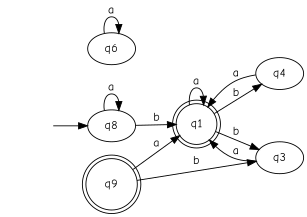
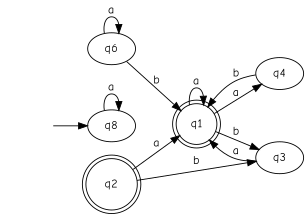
edge "q4" -> "q1": label "a" -> "b"
edge "q1" -> "q4": label "b" -> "a"
edge "q8" -> "q1": now "q6" -> "q1"
node "q9": label "q9" -> "q2"
